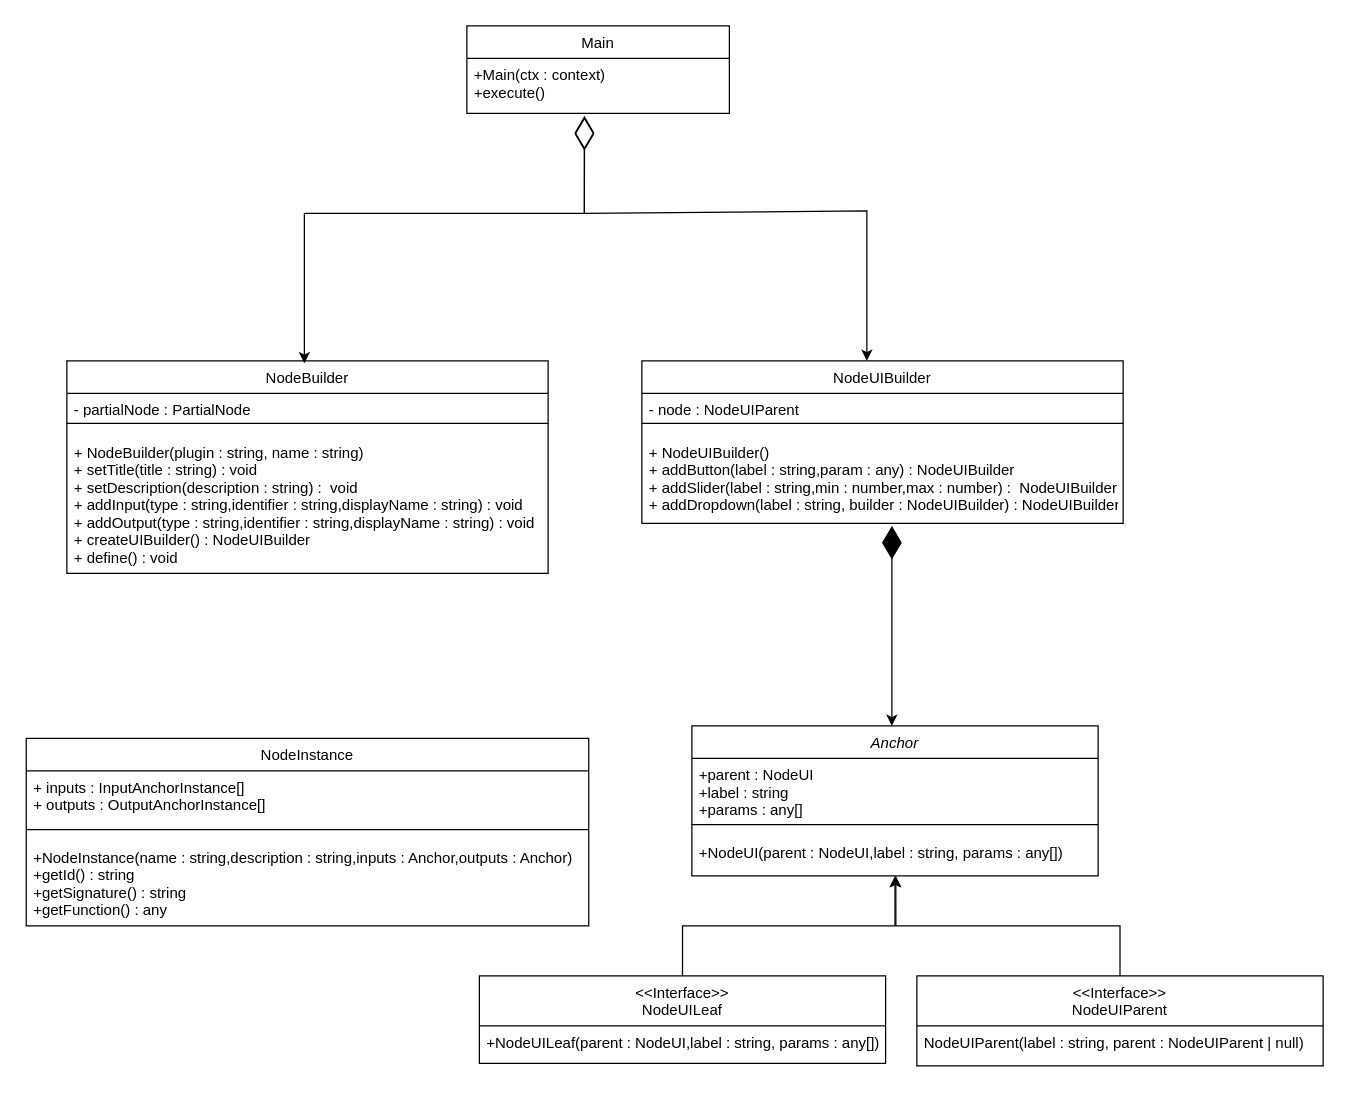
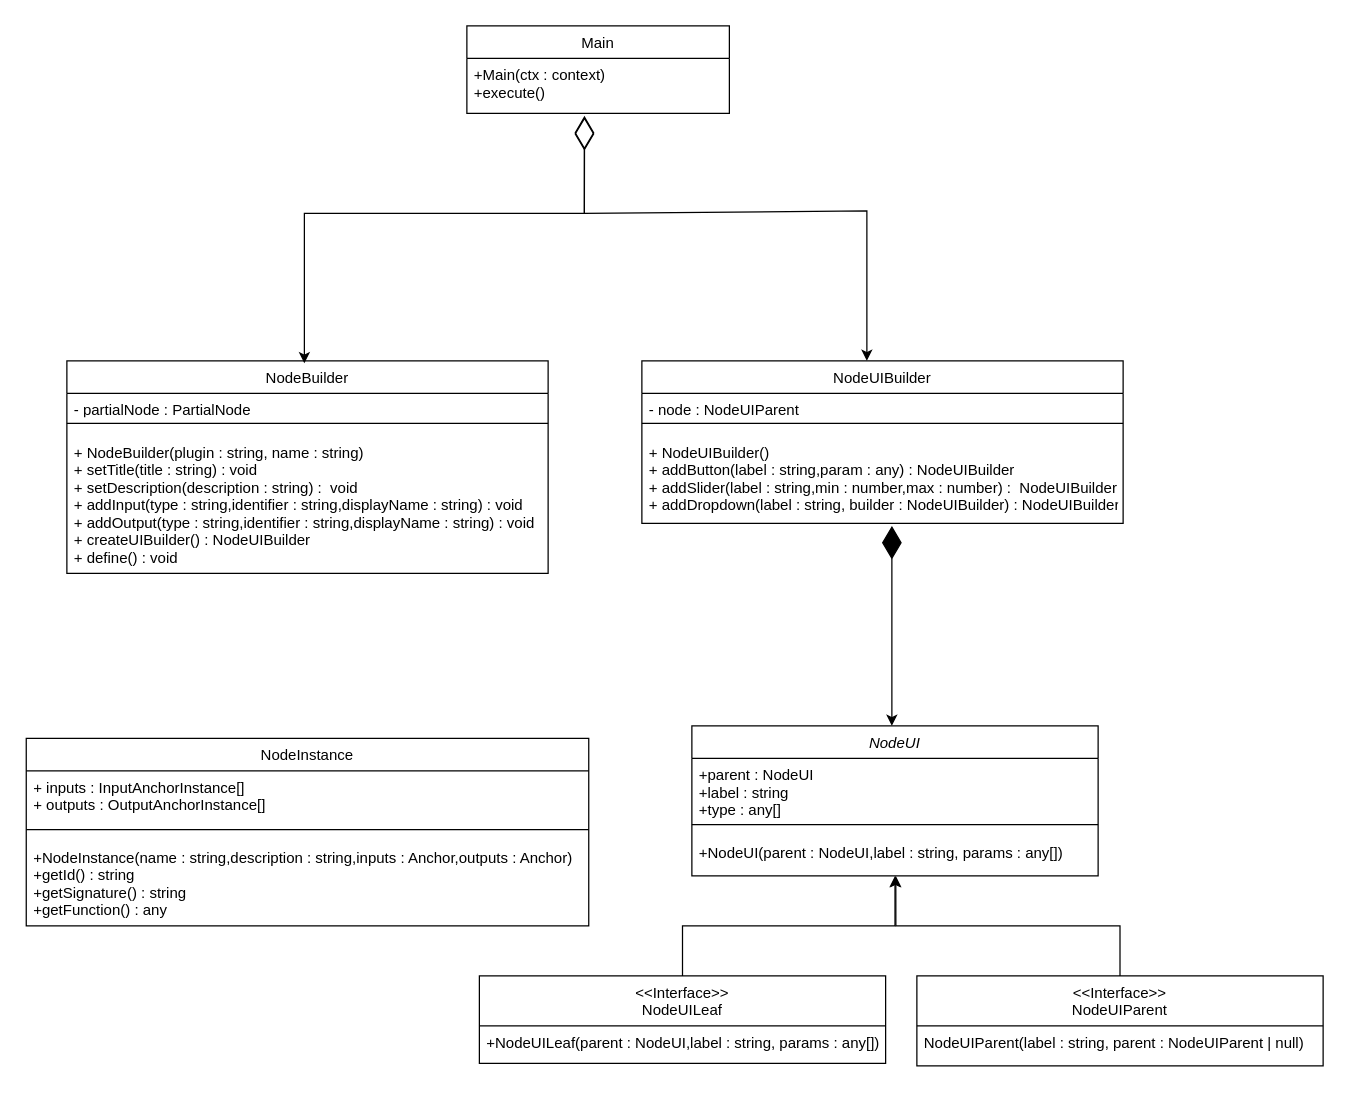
node "Anchor": label "Anchor" -> "NodeUI"
node "+parent : NodeUI +label : string +params : any[]": label "+parent : NodeUI +label : string +params : any[]" -> "+parent : NodeUI +label : string +type : any[]"
